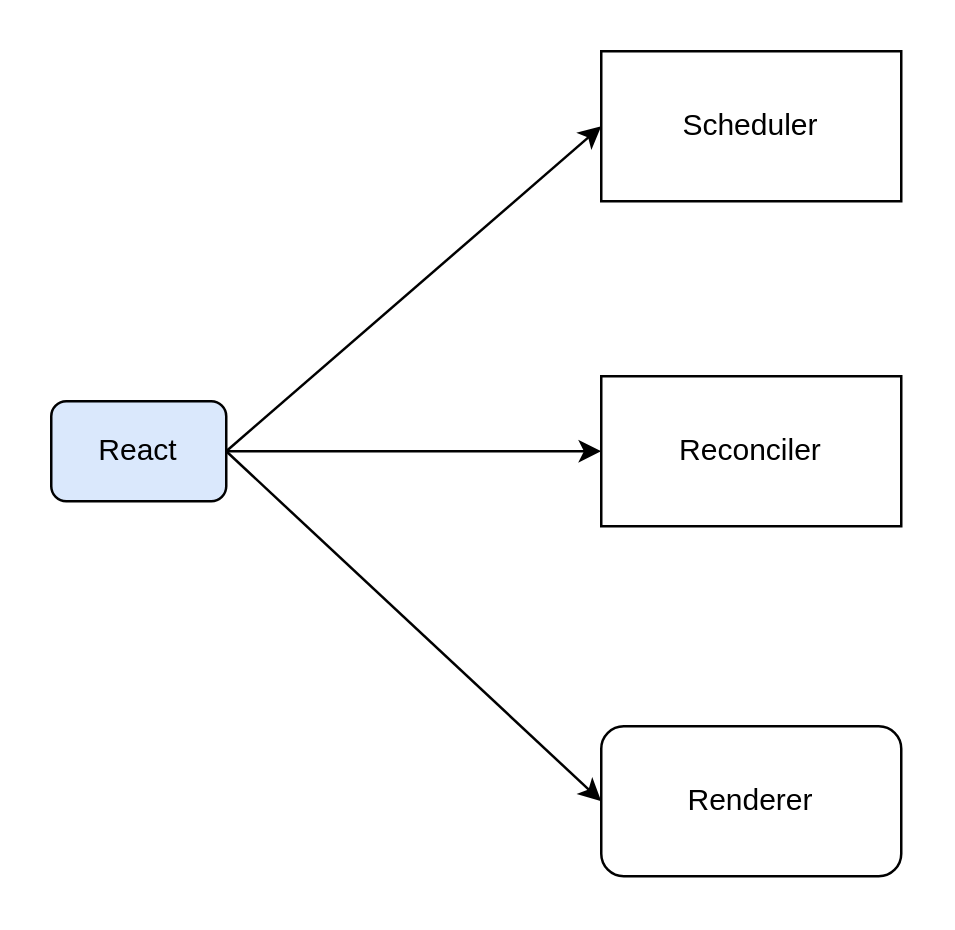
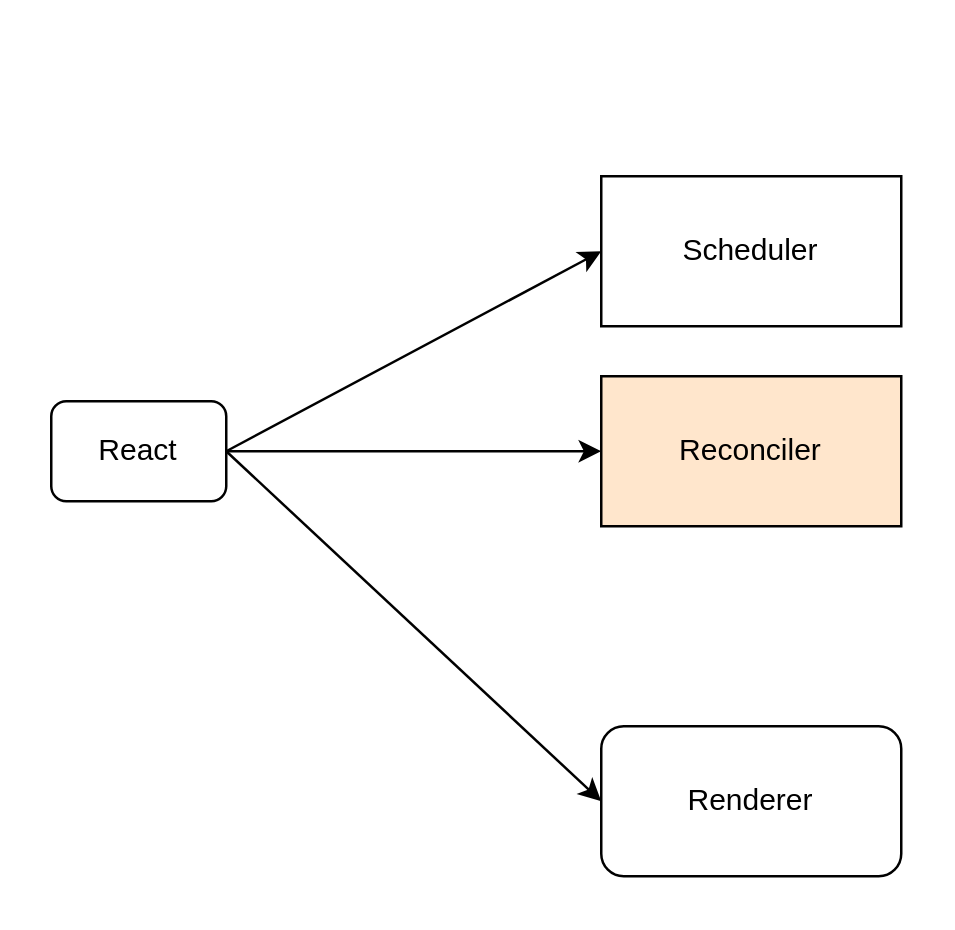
node "Scheduler": moved (751, 126) -> (751, 251)
node "React": fillcolor #dae8fc -> #ffffff
node "Reconciler": fillcolor #ffffff -> #ffe6cc
